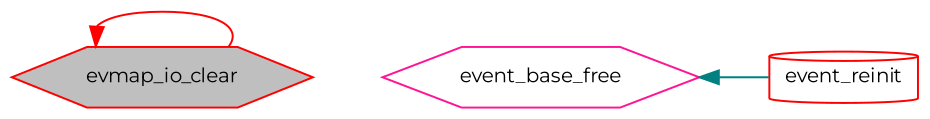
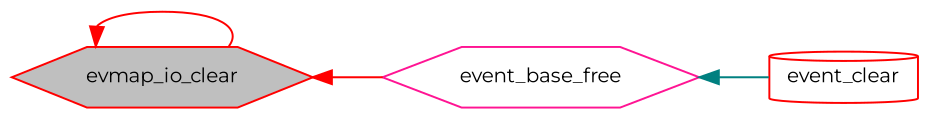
edge "event_base_free" -> "evmap_io_clear": added
node "event_reinit": label "event_reinit" -> "event_clear"
